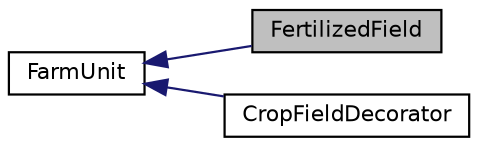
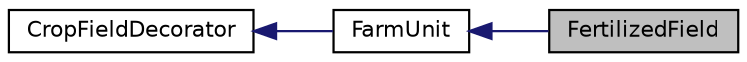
edge "CropFieldDecorator" -> "FarmUnit": reversed
